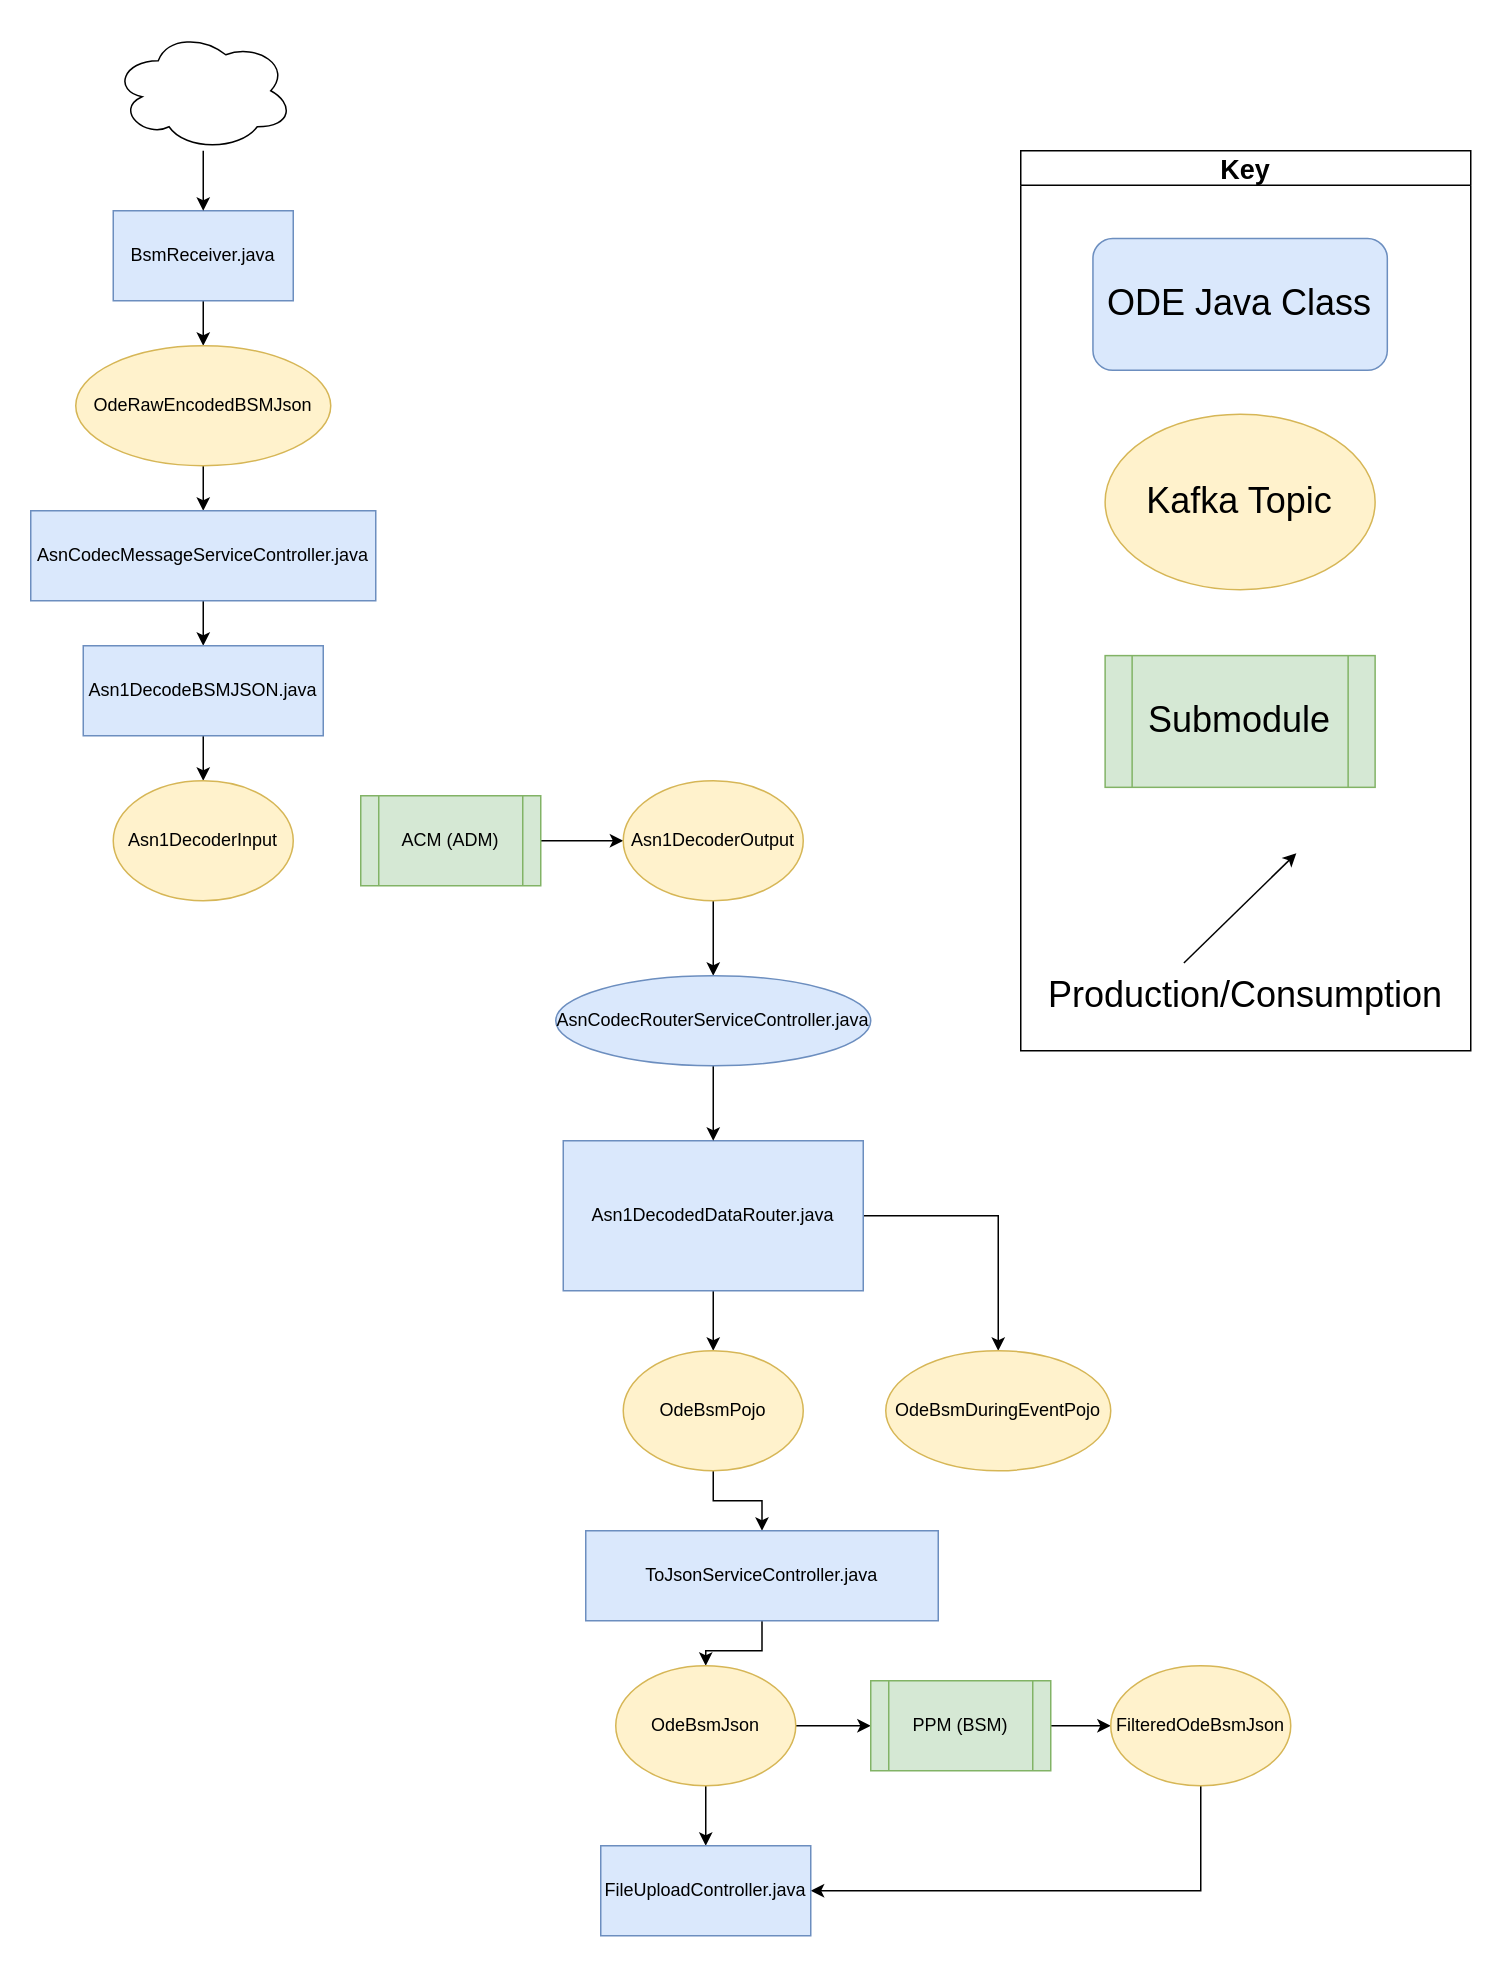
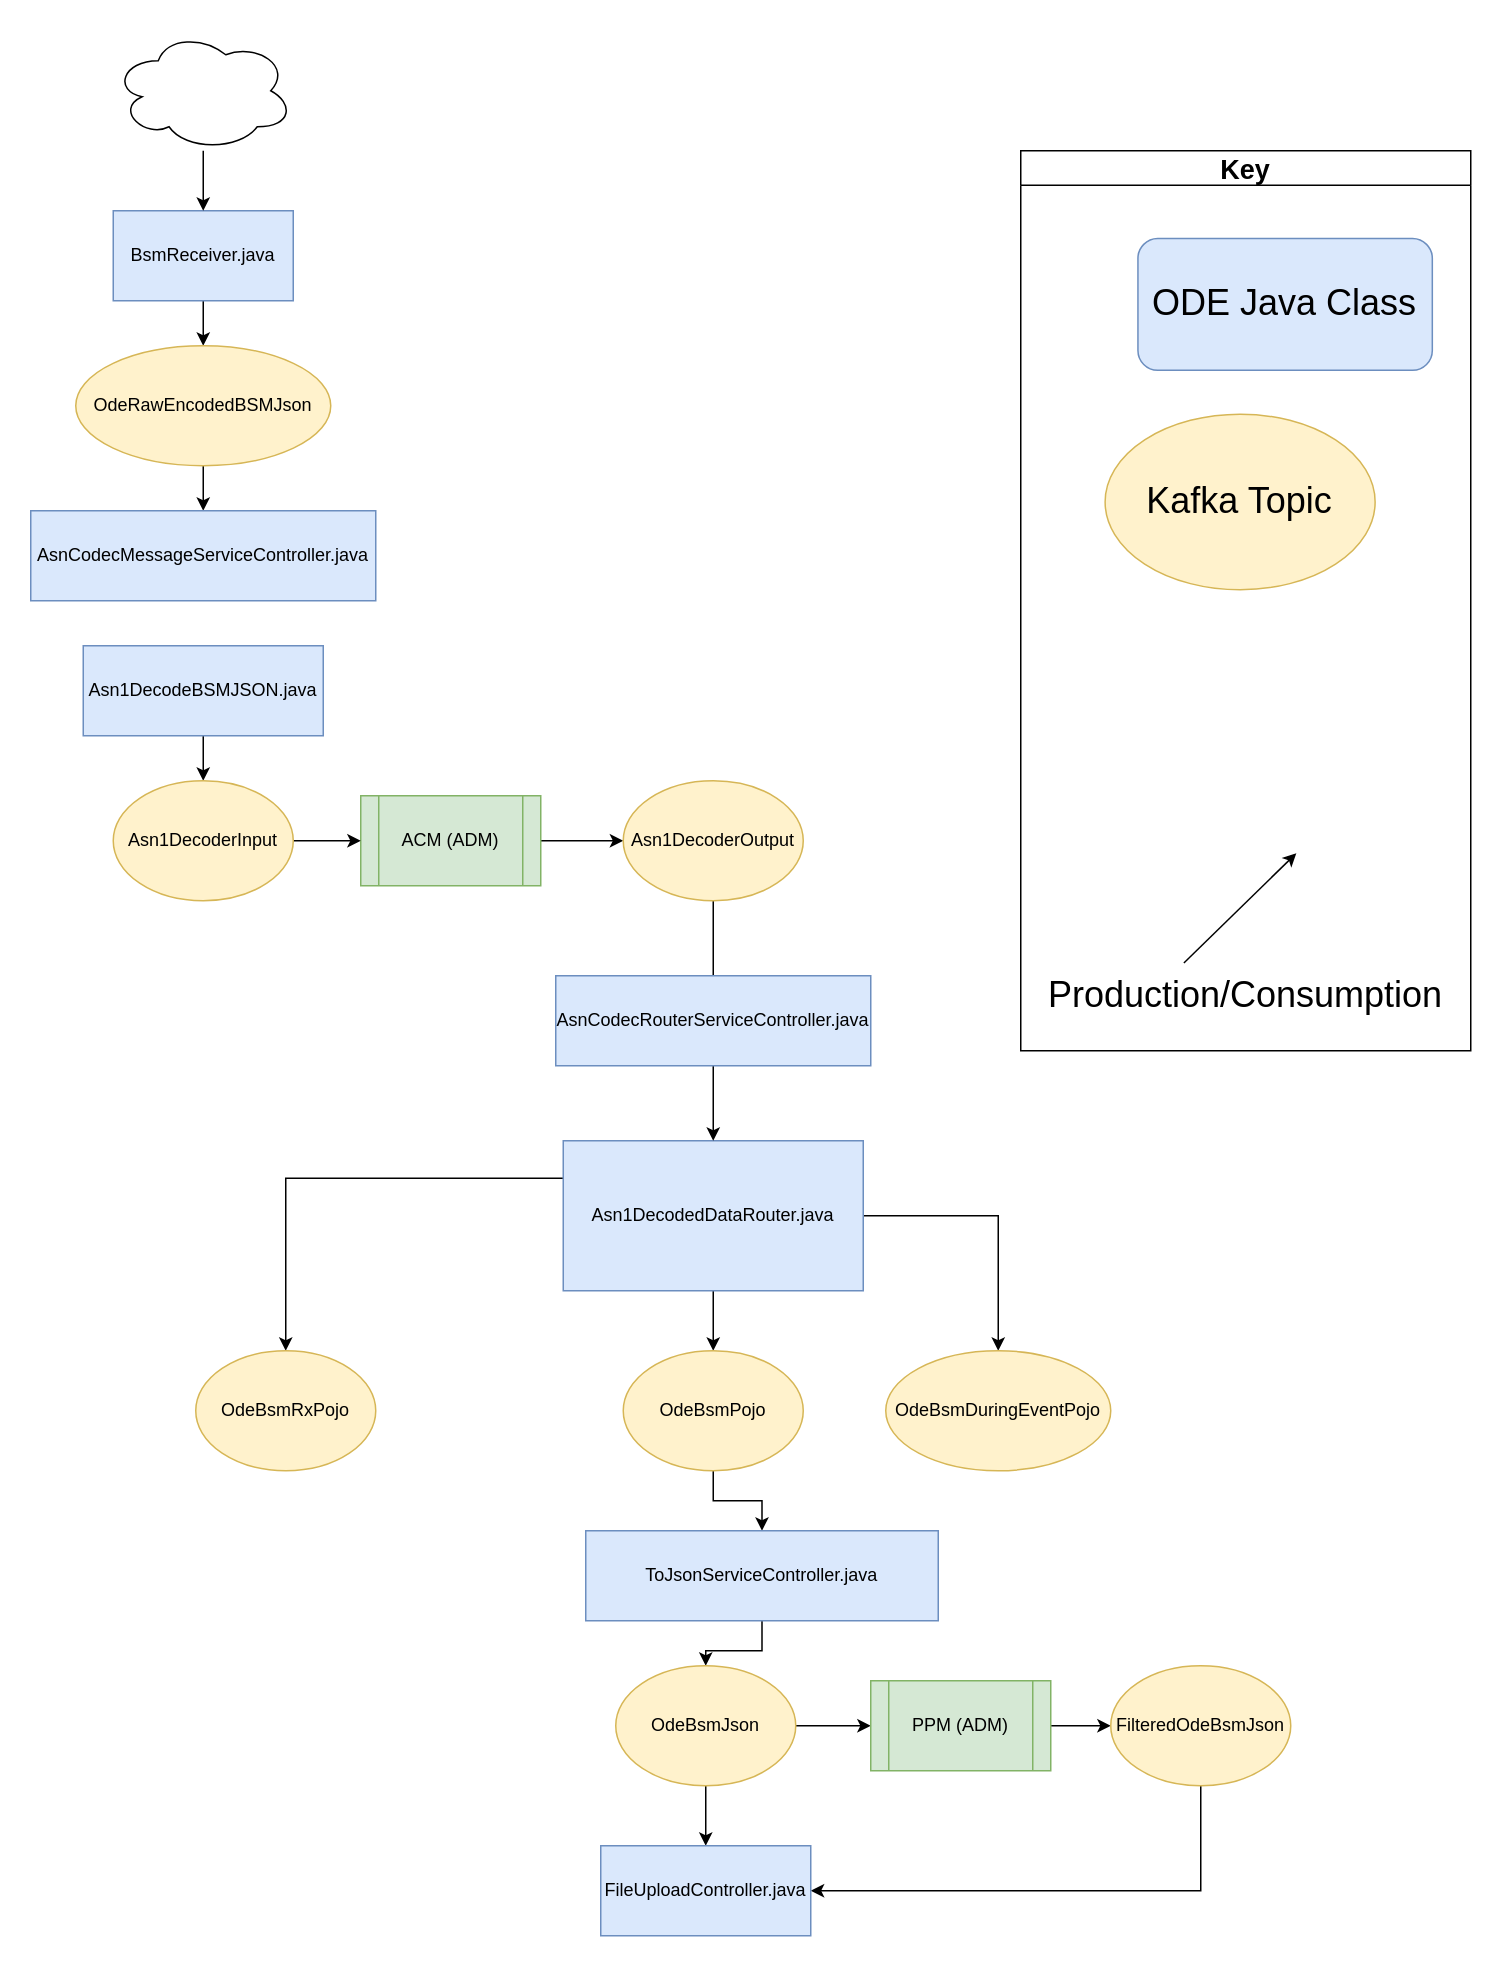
node "ODE Java Class": moved (1240, 304) -> (1285, 304)
edge "AsnCodecMessageServiceController.java" -> "Asn1DecodeBSMJSON.java": removed
node "Submodule": removed
edge "Asn1DecoderInput" -> "ACM (ADM)": added
edge "Asn1DecoderOutput" -> "AsnCodecRouterServiceController.java": arrowhead classic -> none
node "AsnCodecRouterServiceController.java": shape ellipse -> rectangle
edge "Asn1DecodedDataRouter.java" -> "OdeBsmRxPojo": added
node "OdeBsmRxPojo": added
node "PPM (BSM)": label "PPM (BSM)" -> "PPM (ADM)"
